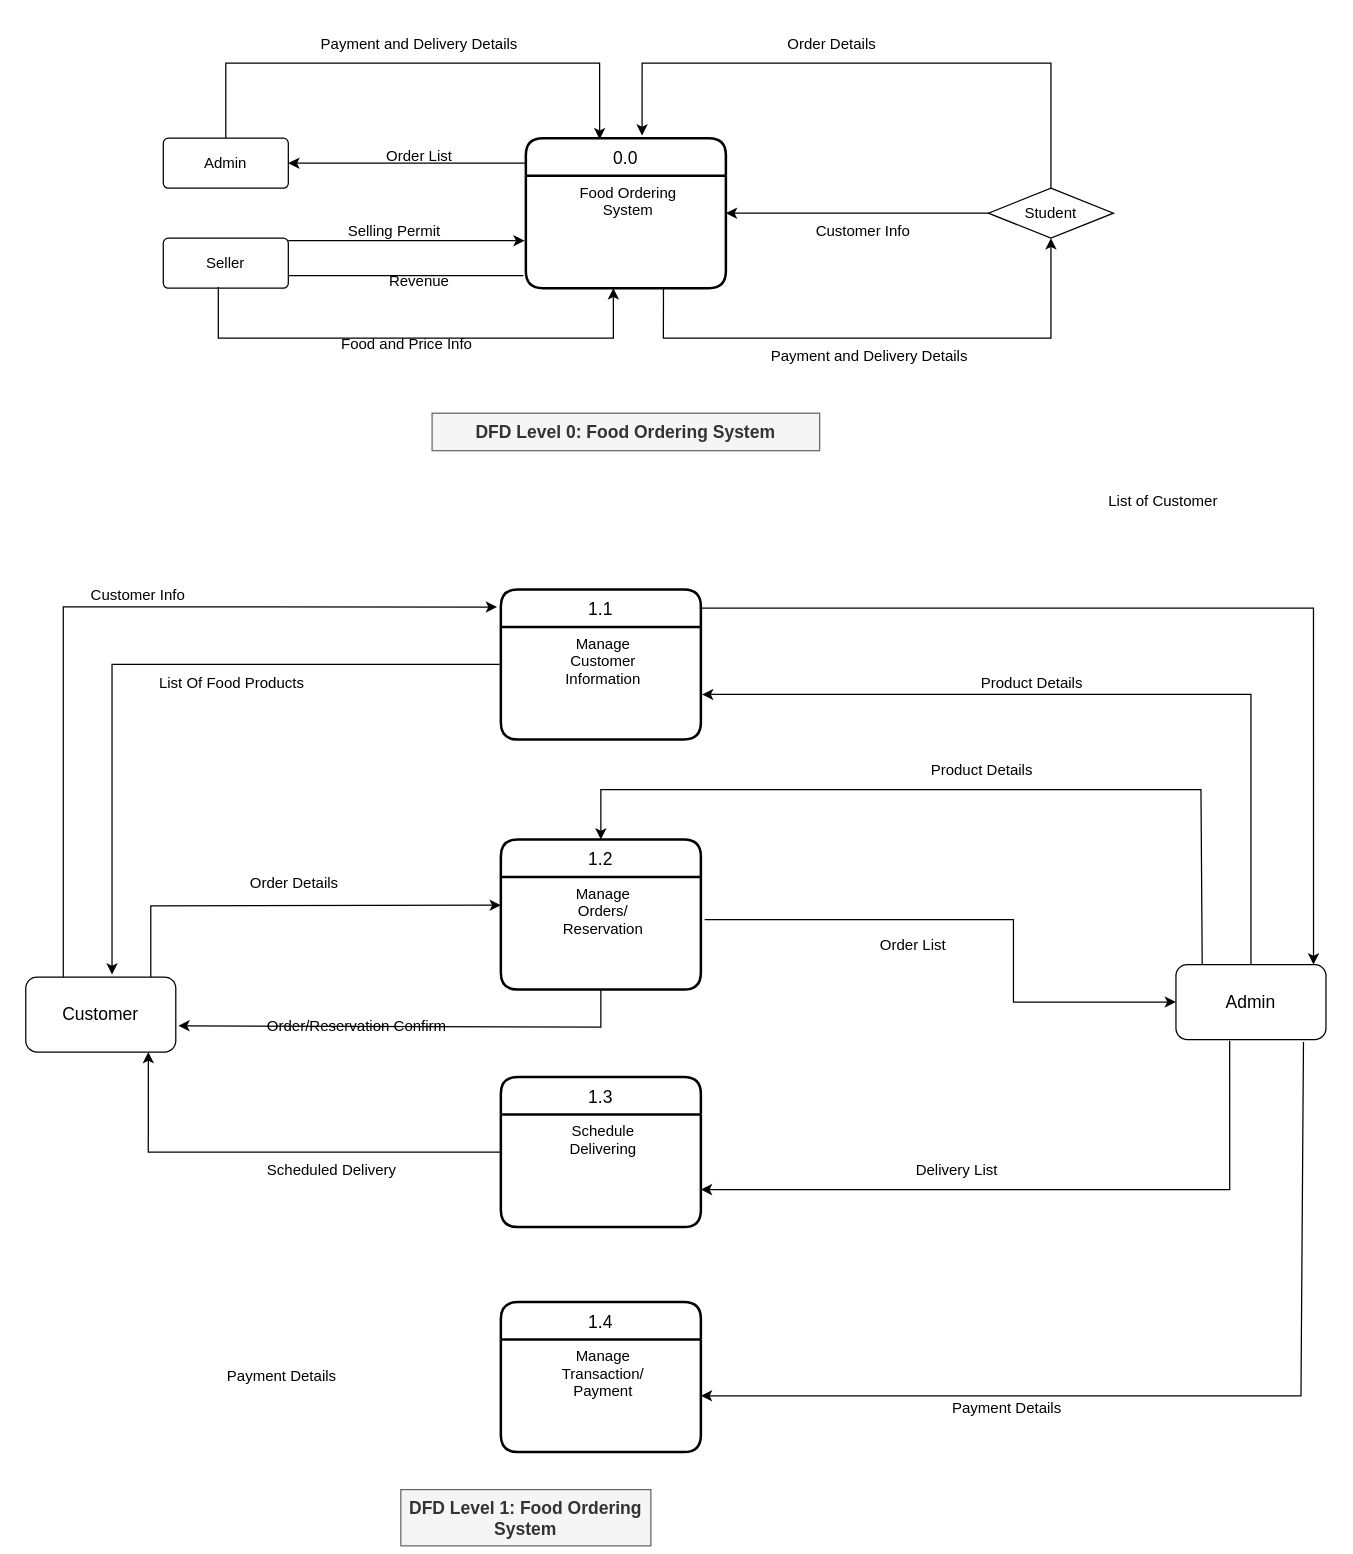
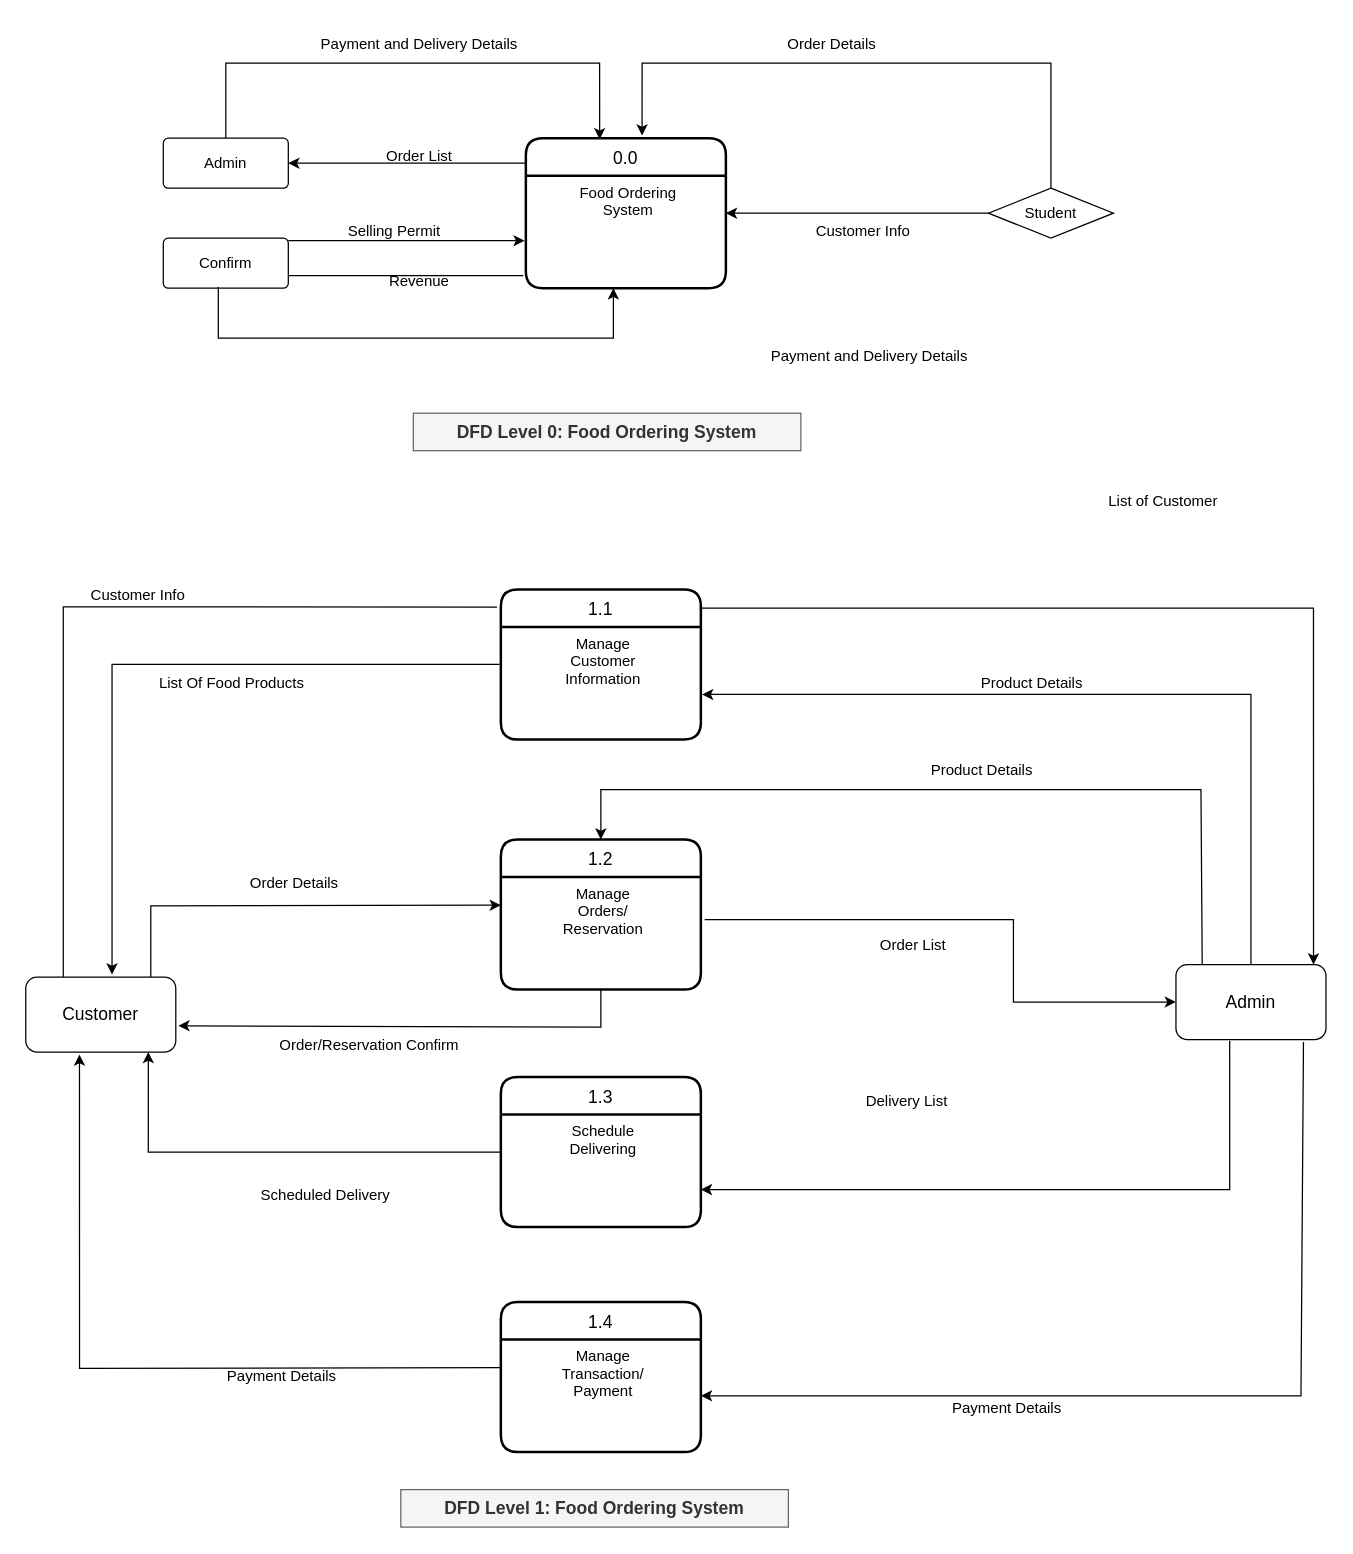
node "Seller": label "Seller" -> "Confirm"
edge "Food Ordering System" -> "Student": removed
node "Food and Price Info": removed
node "DFD Level 0: Food Ordering System": moved (626, 432) -> (607, 432)
edge "Customer" -> "1.1": arrowhead classic -> none
node "Order/Reservation Confirm": moved (357, 1027) -> (369, 1046)
node "Scheduled Delivery": moved (332, 1171) -> (326, 1196)
node "Delivery List": moved (957, 1171) -> (907, 1102)
edge "Manage Transaction/ Payment" -> "Customer": added
node "DFD Level 1: Food Ordering System": size 250x56 -> 388x38
